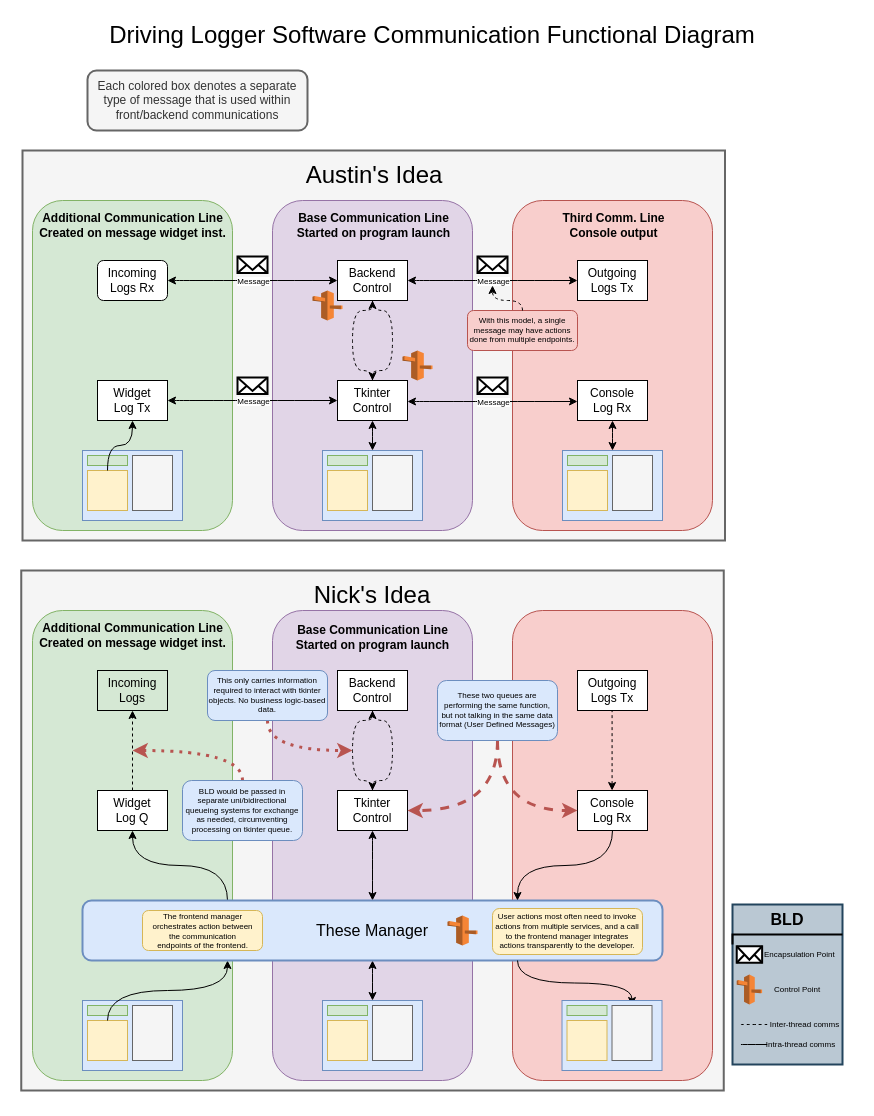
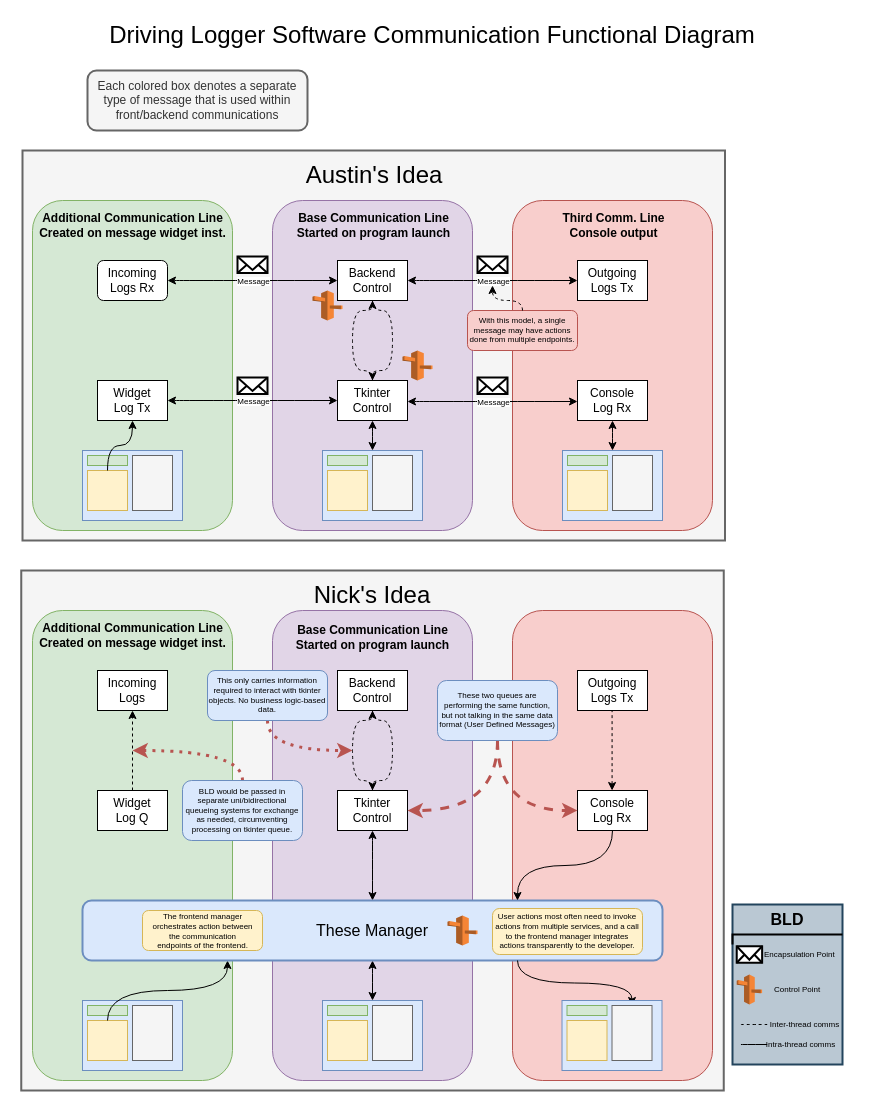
node "Incoming Logs": fillcolor #d5e8d4 -> #ffffff
edge "These Manager" -> "Widget Log Q": removed
